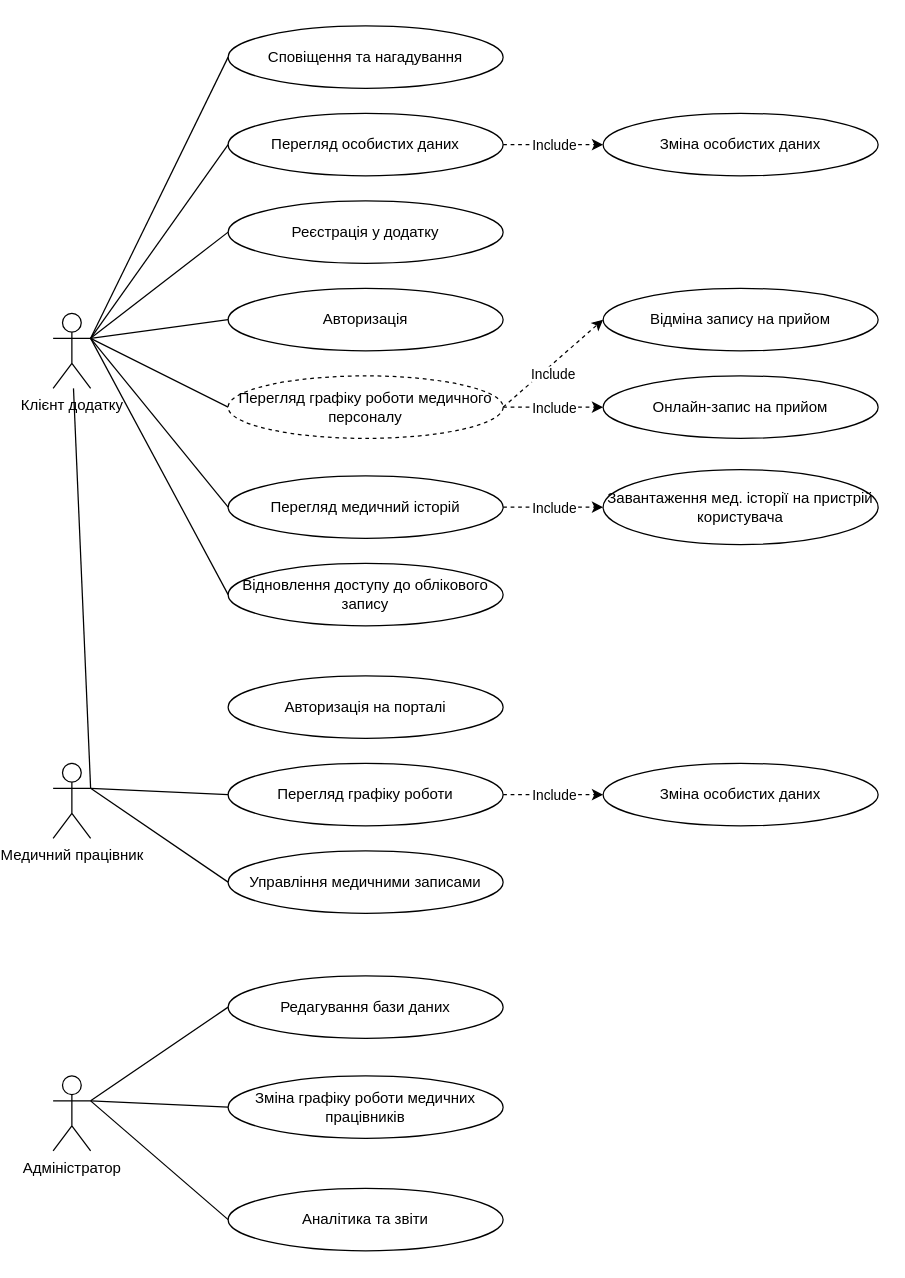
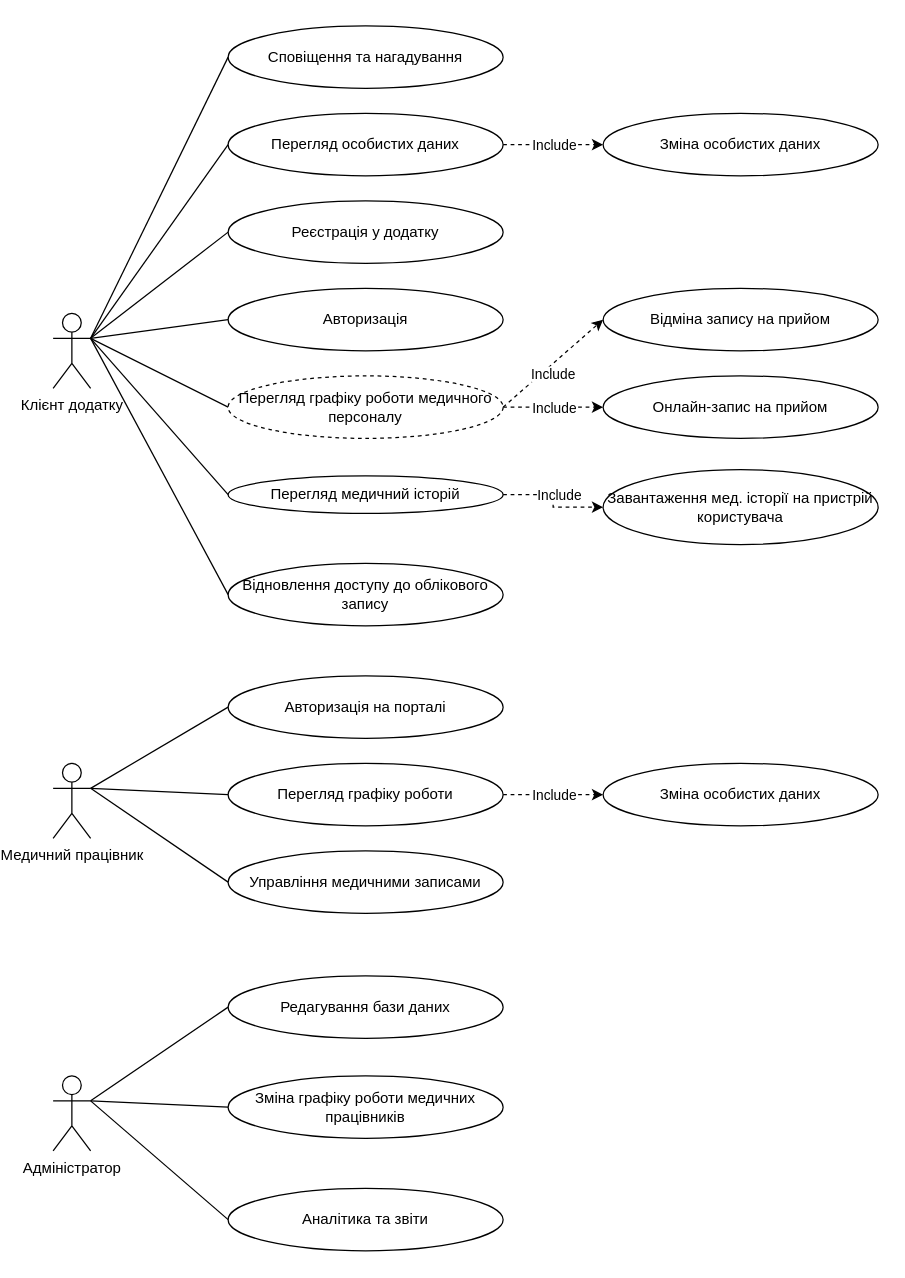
node "Перегляд медичний історій": size 275x63 -> 275x38
edge "Клієнт додатку" -- "Медичний працівник": now "Авторизація на порталі" -- "Медичний працівник"
